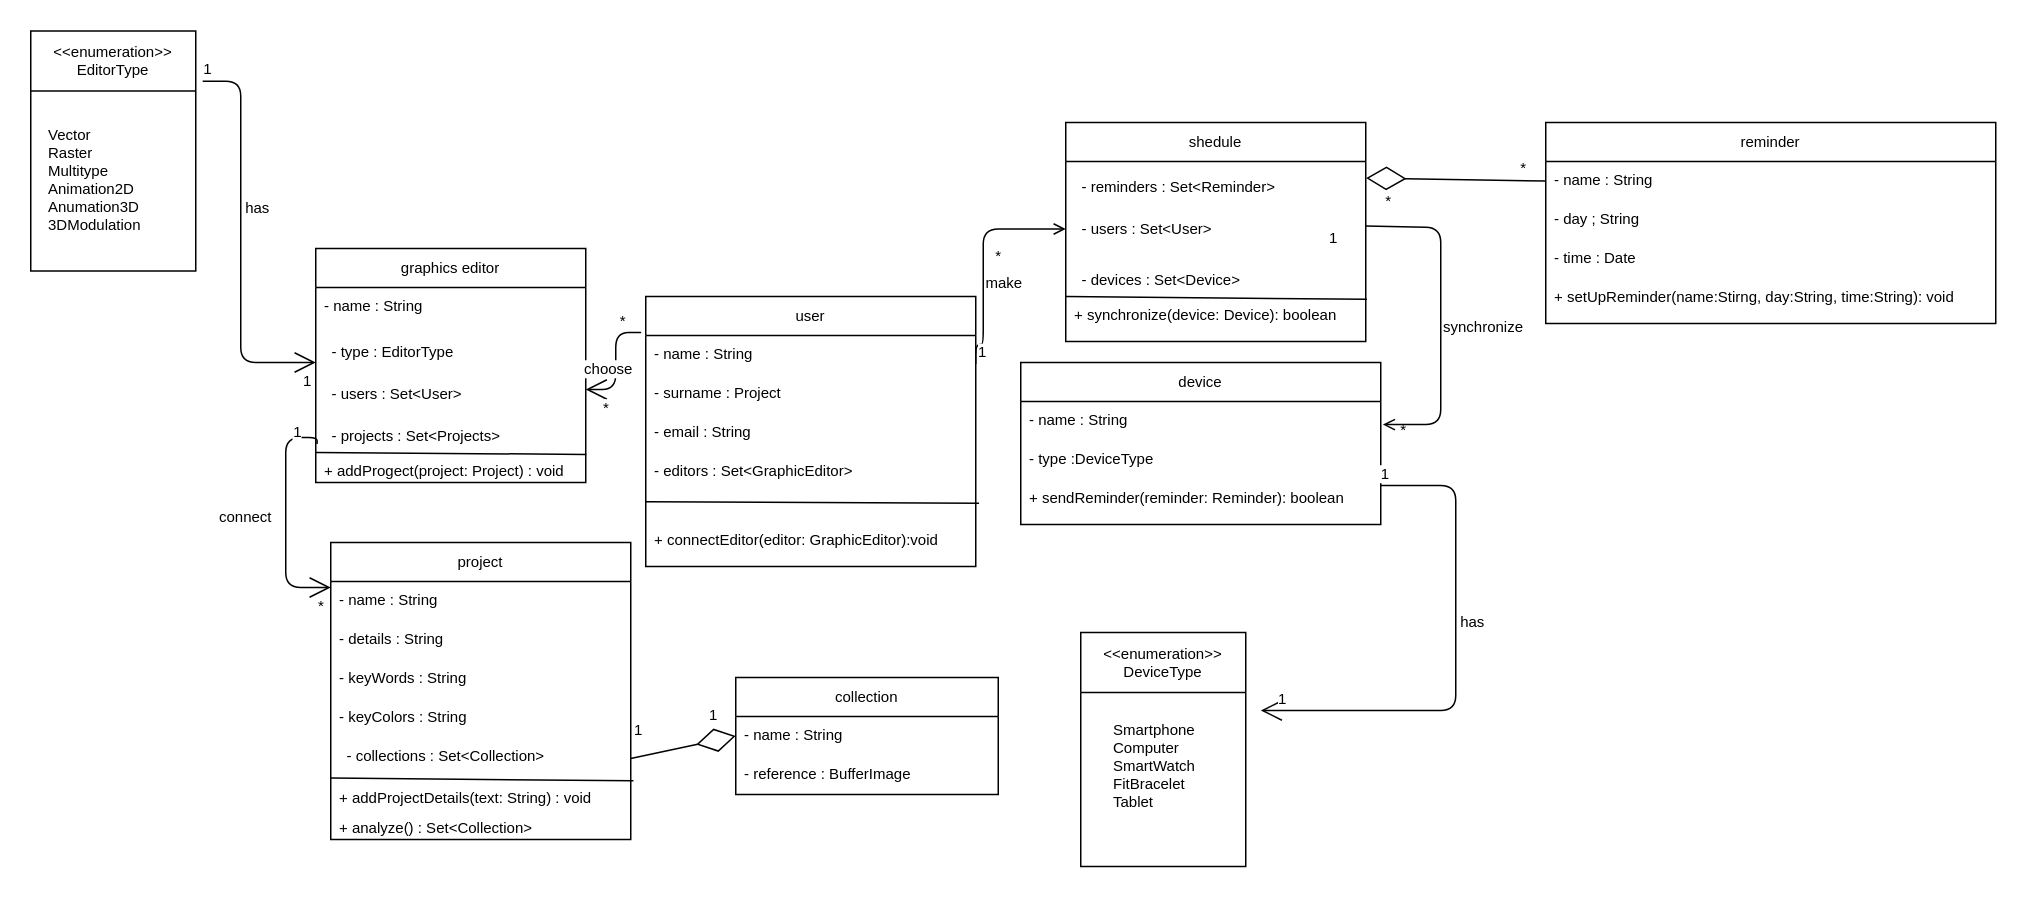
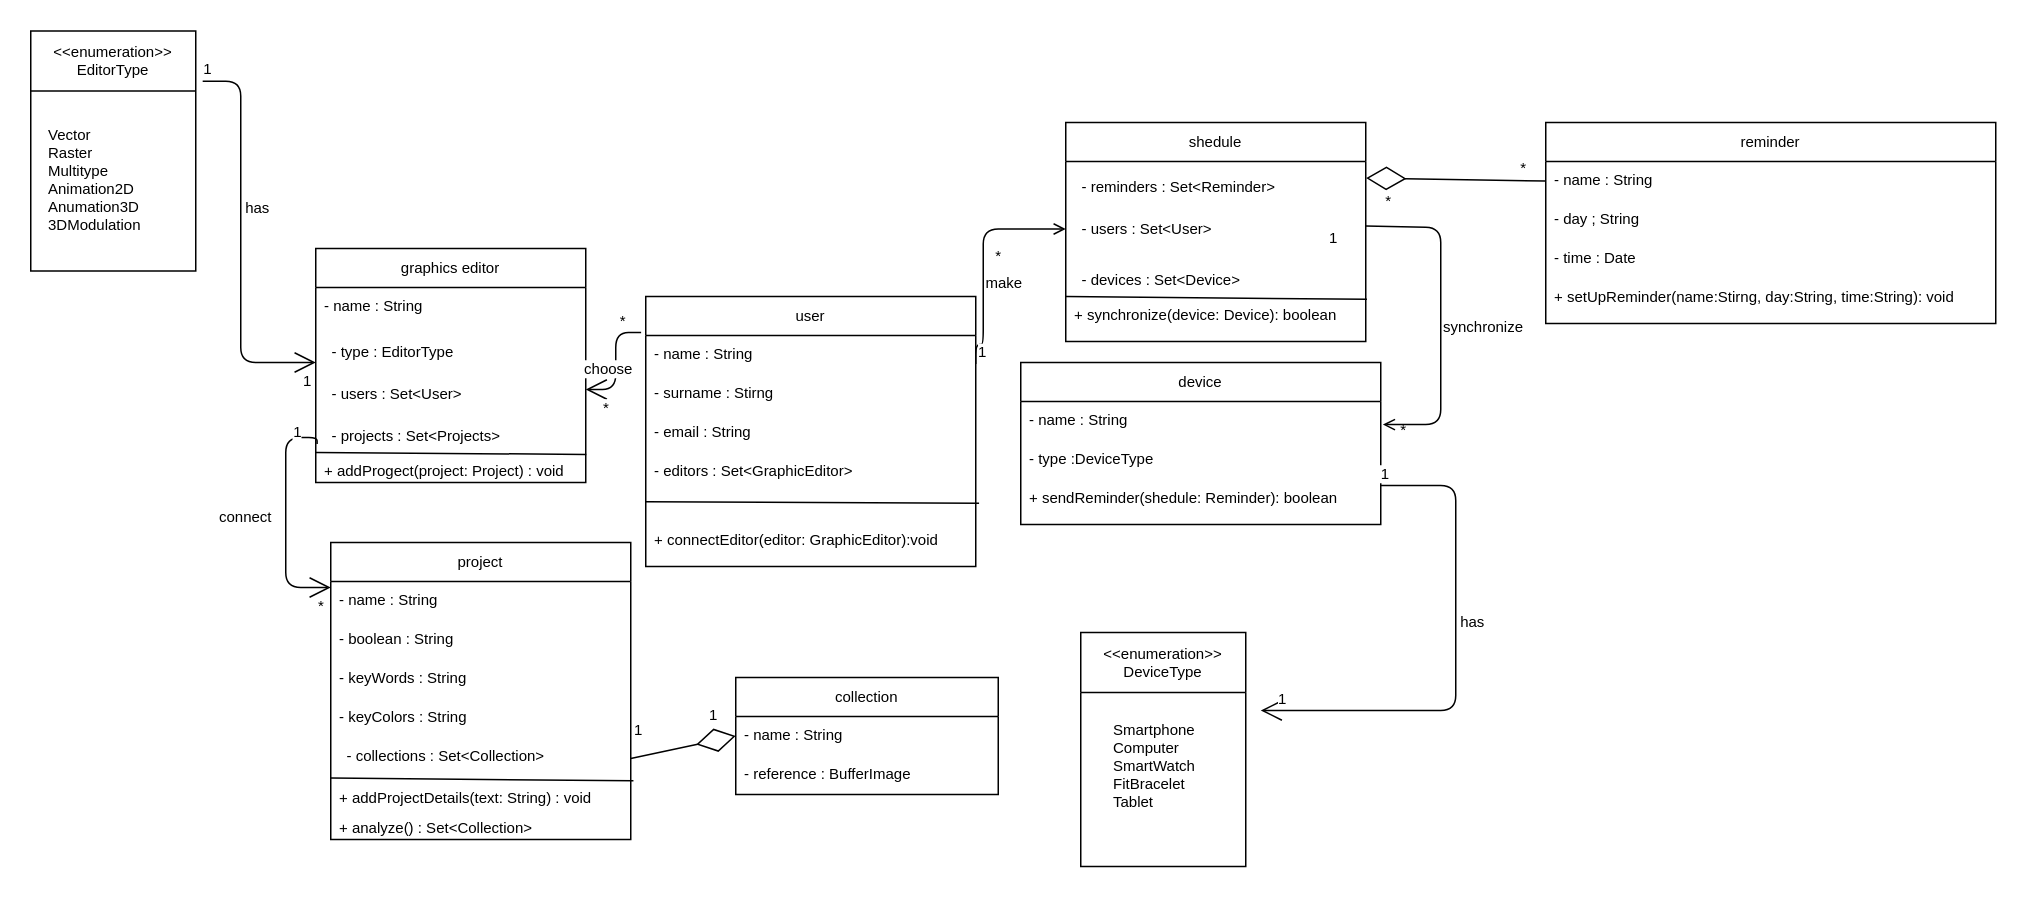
node "- surname : Project": label "- surname : Project" -> "- surname : Stirng"
node "+ sendReminder(reminder: Reminder): boolean": label "+ sendReminder(reminder: Reminder): boolean" -> "+ sendReminder(shedule: Reminder): boolean"
node "- details : String": label "- details : String" -> "- boolean : String"
